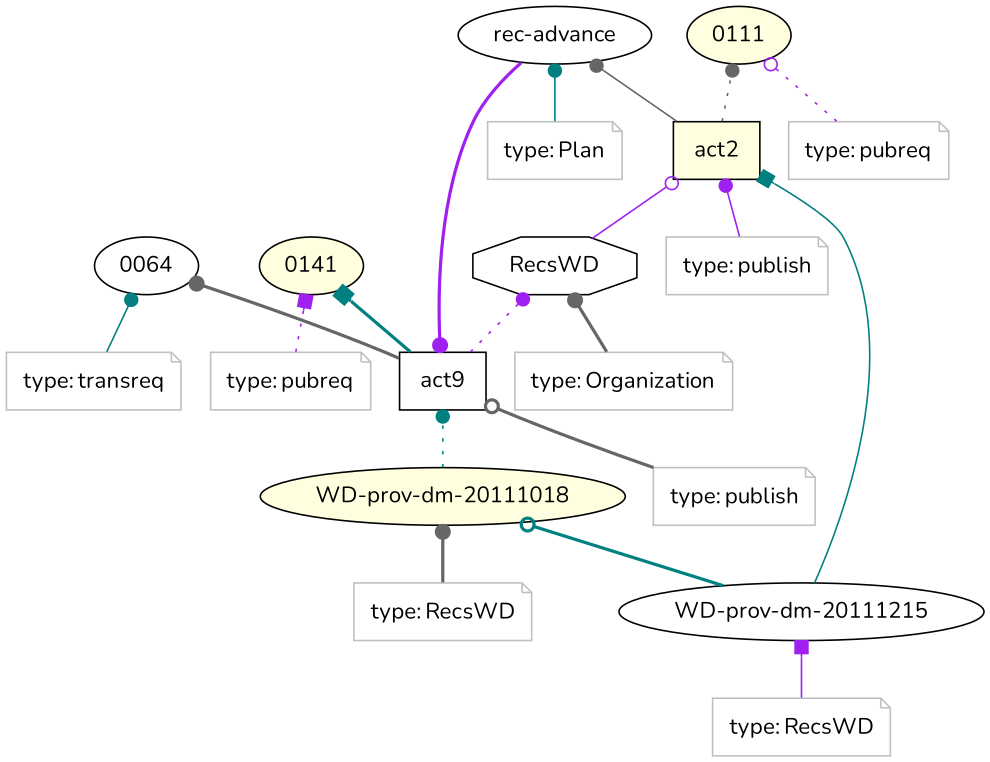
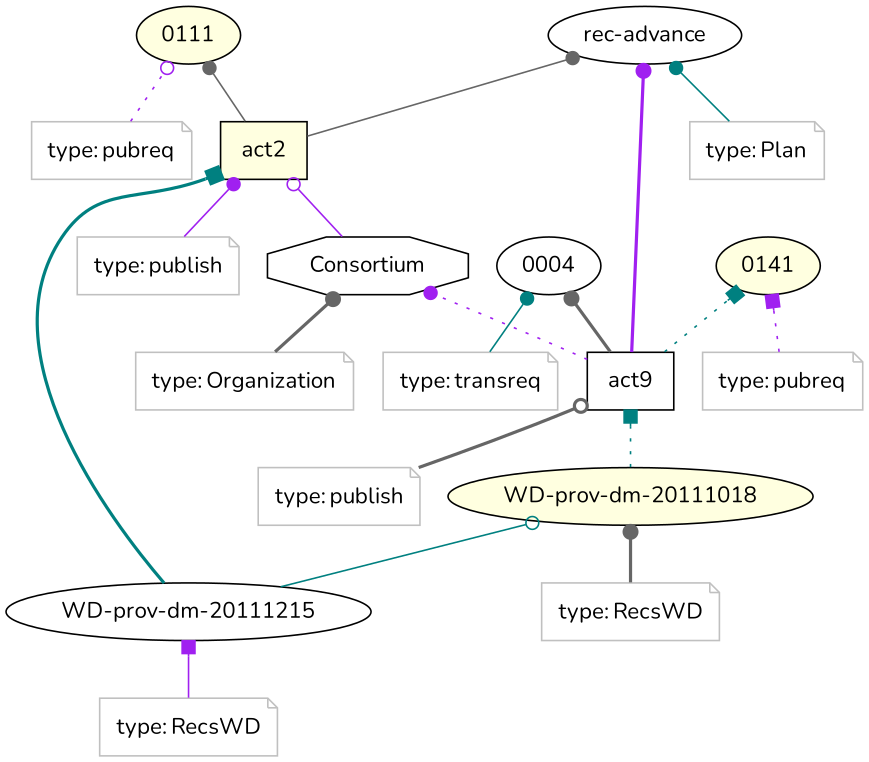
edge "act2" -> "0111": style dotted -> solid
edge "rec-advance" -> "act9": reversed
node "0064": label "0064" -> "0004"
node "RecsWD": label "RecsWD" -> "Consortium"
edge "act9" -> "0141": style bold -> dotted
edge "WD-prov-dm-20111215" -> "act2": style solid -> bold
edge "WD-prov-dm-20111018" -> "act9": arrowhead dot -> box
edge "WD-prov-dm-20111215" -> "WD-prov-dm-20111018": style bold -> solid
